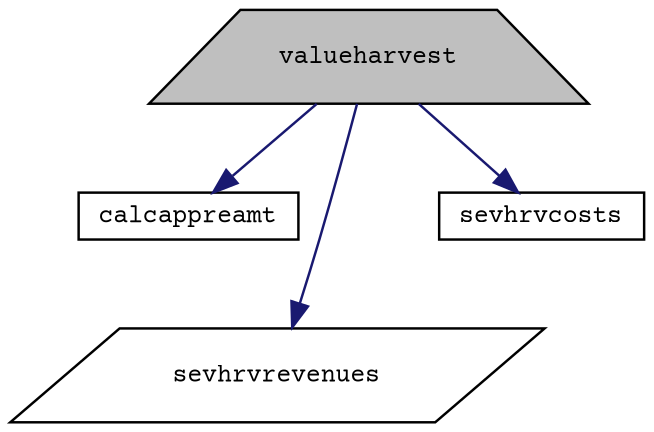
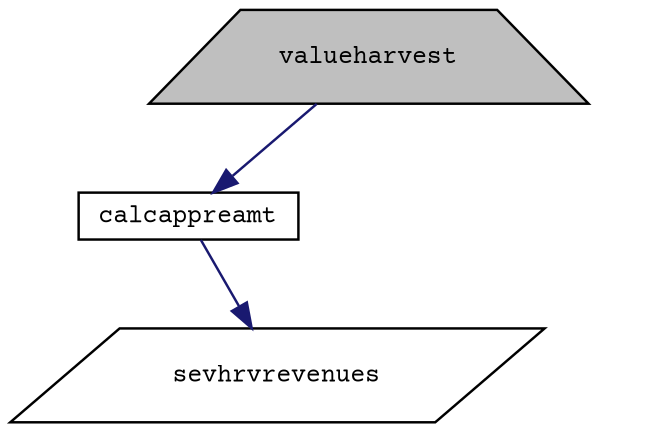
edge "valueharvest" -> "sevhrvrevenues": now "calcappreamt" -> "sevhrvrevenues"
node "sevhrvcosts": removed
